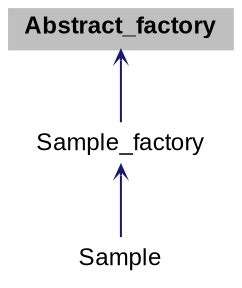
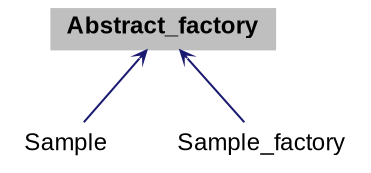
edge "Sample" -> "Sample_factory": now "Sample" -> "Abstract_factory"
